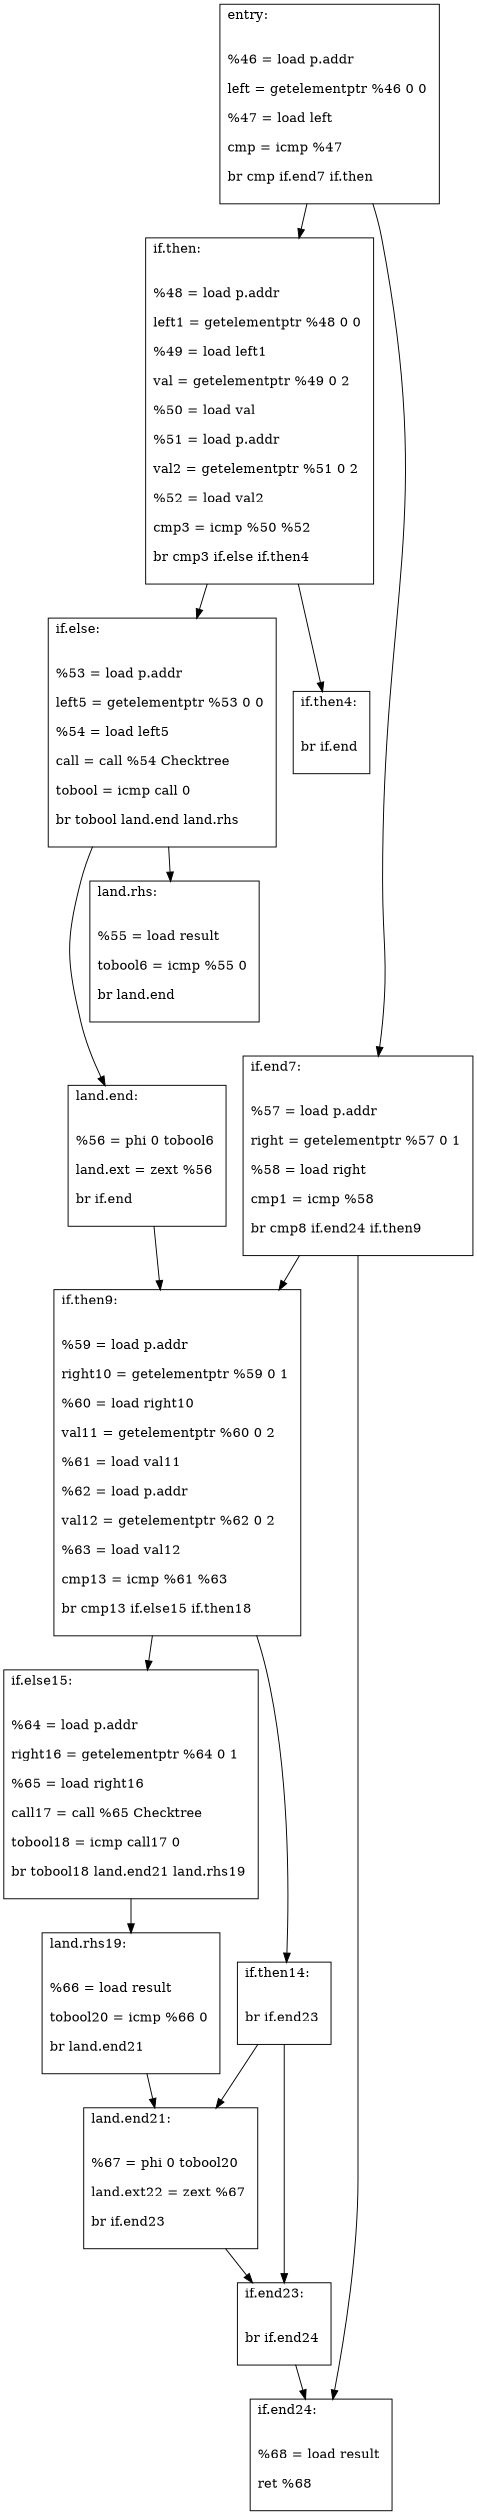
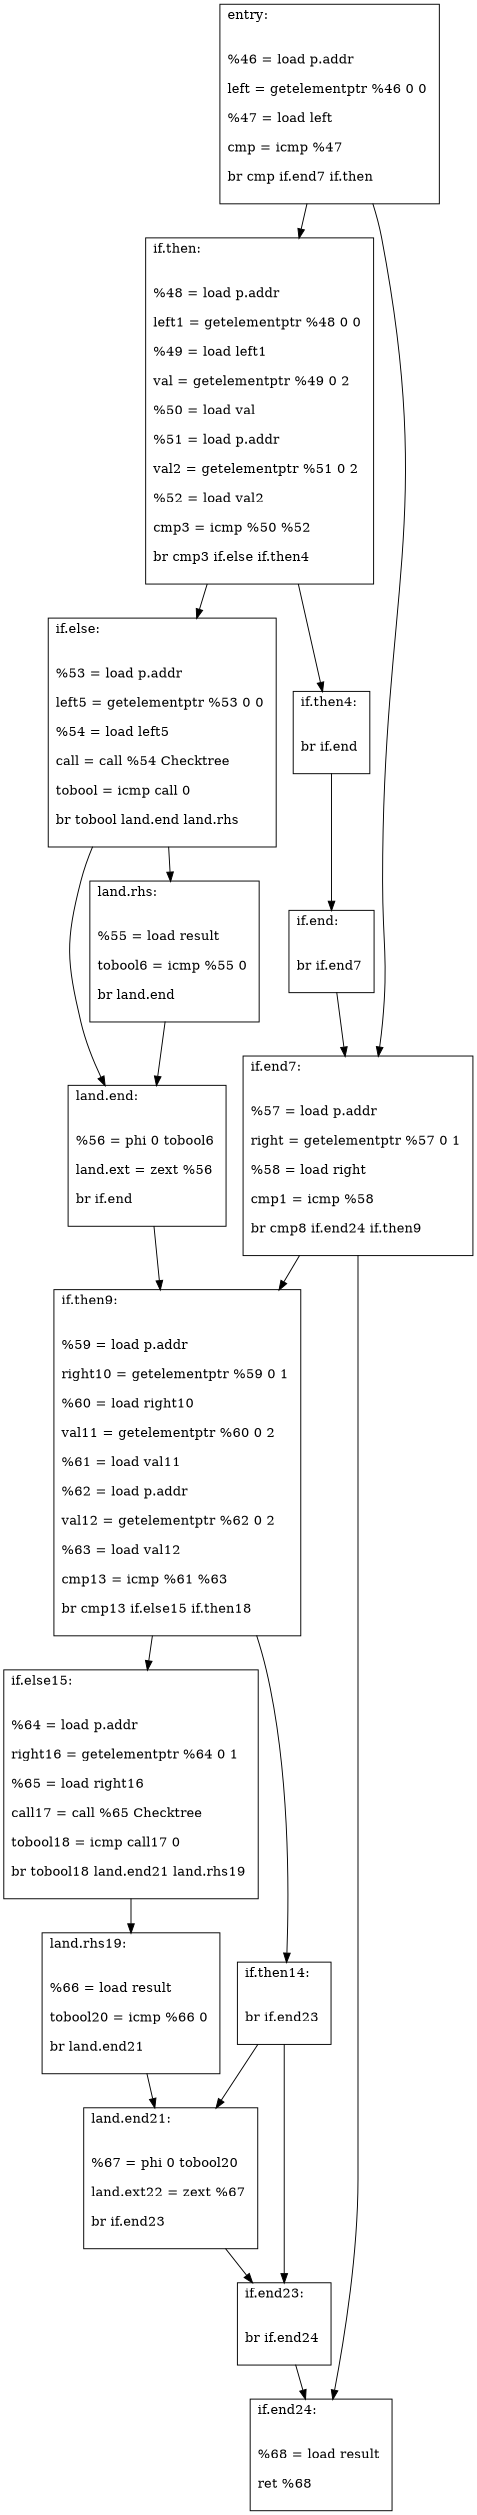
node "if.end:": added
edge "land.rhs:" -> "land.end:": added
